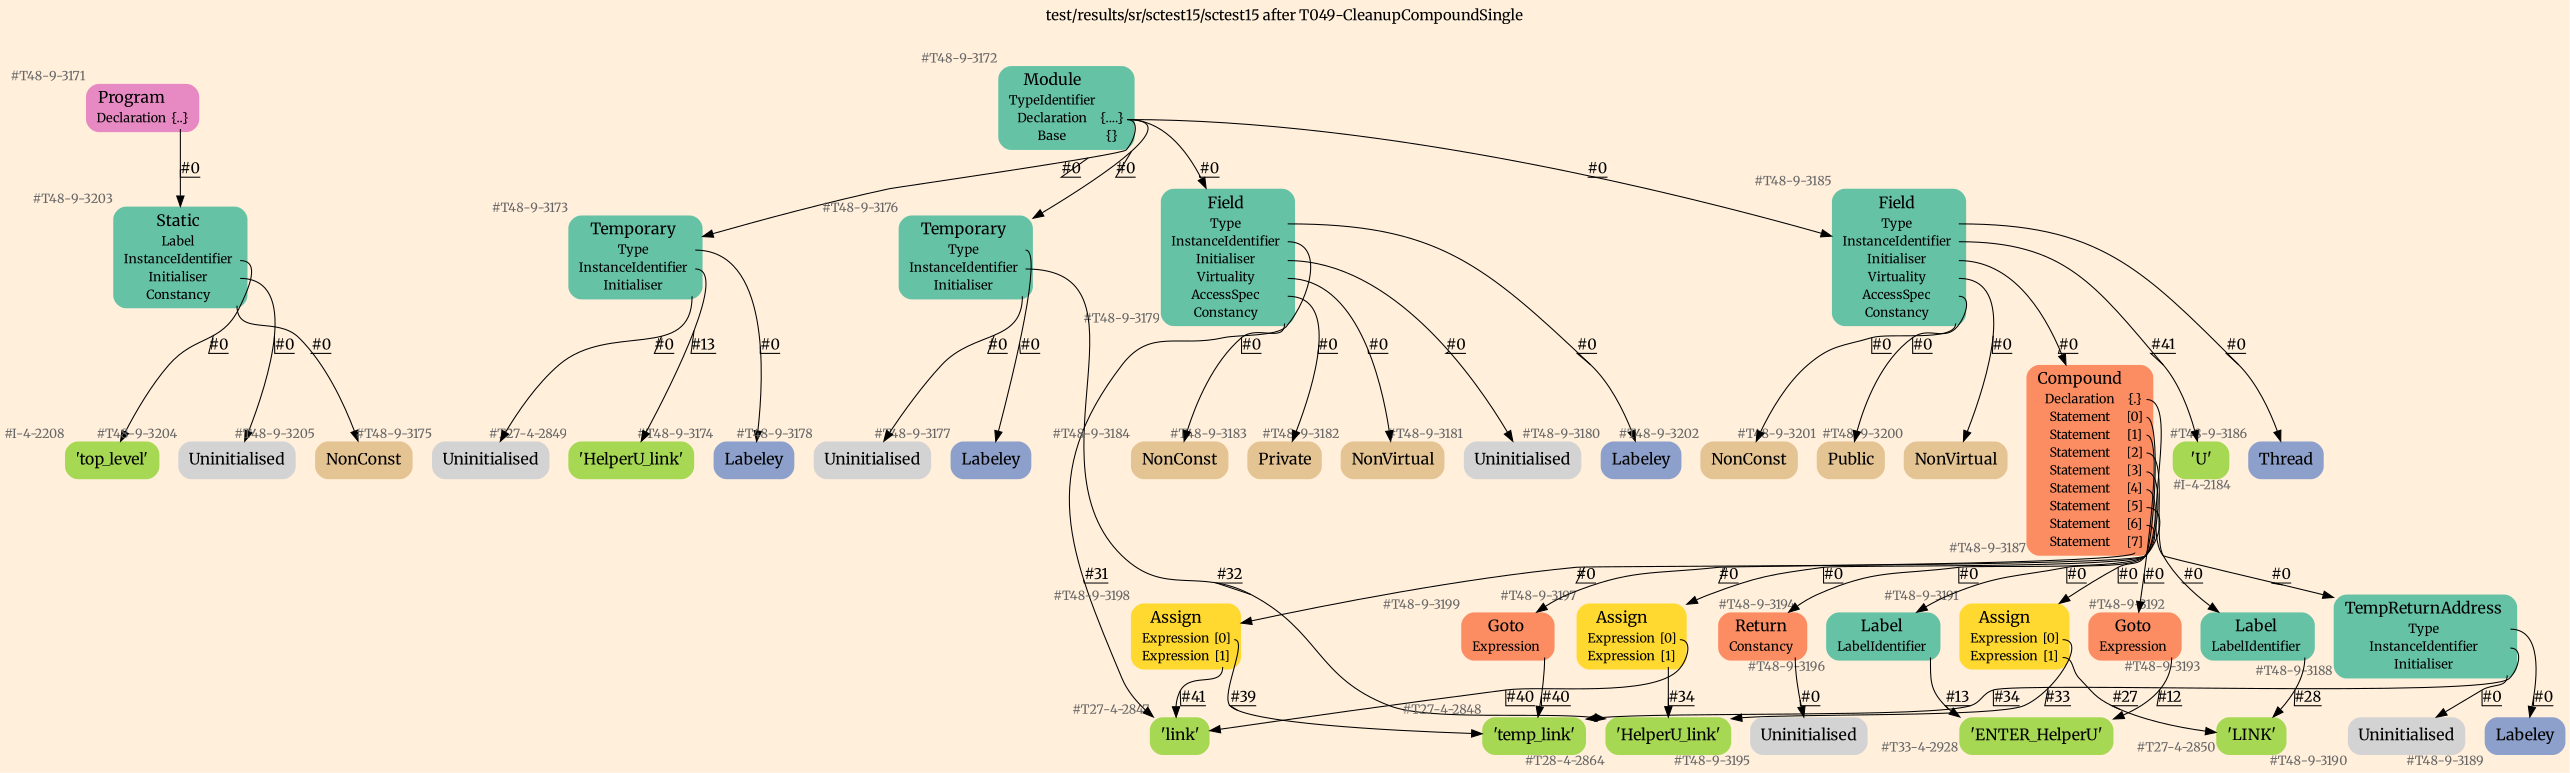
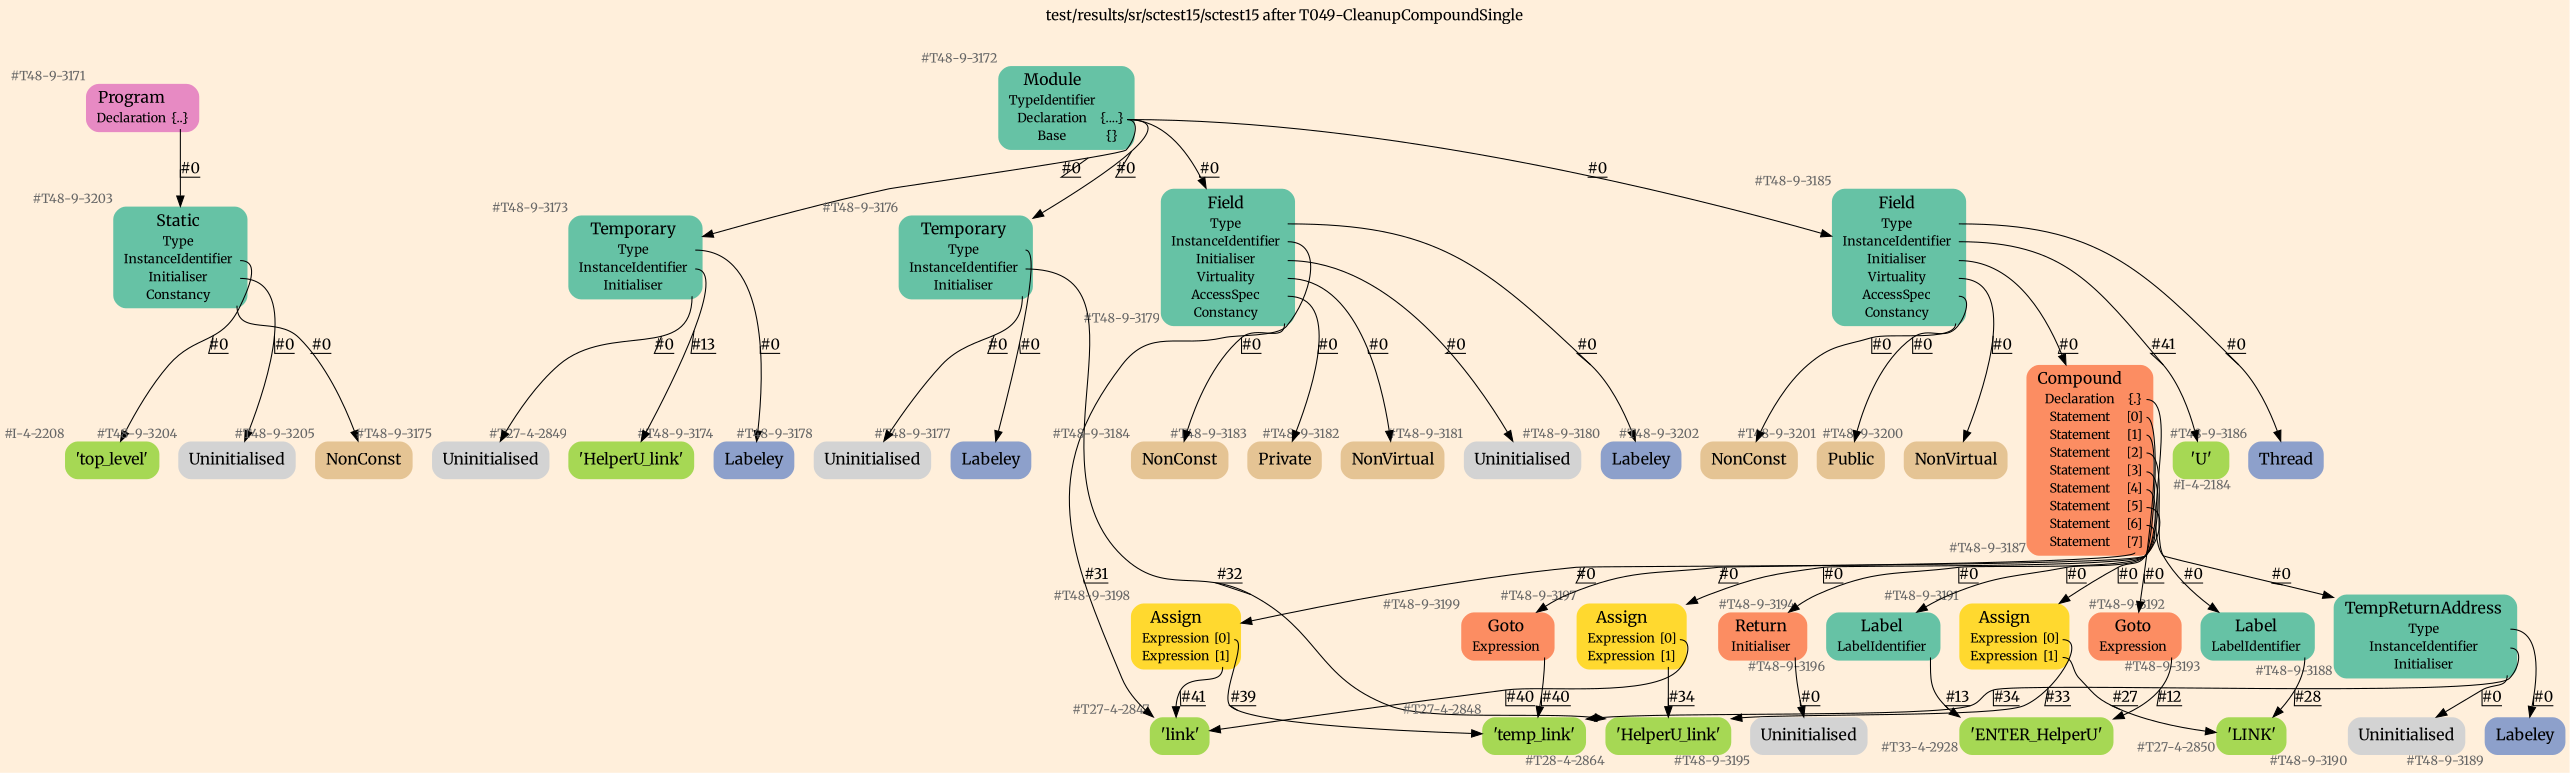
node "Static": text "Label" -> "Type"
node "Return": text "Constancy" -> "Initialiser"
